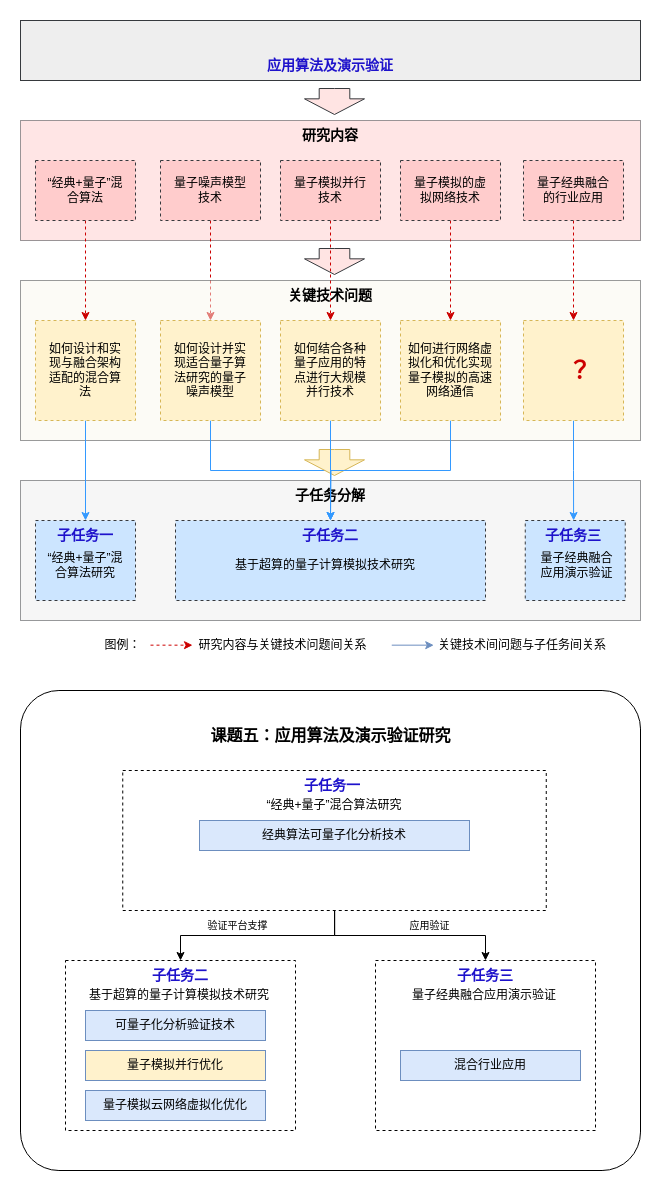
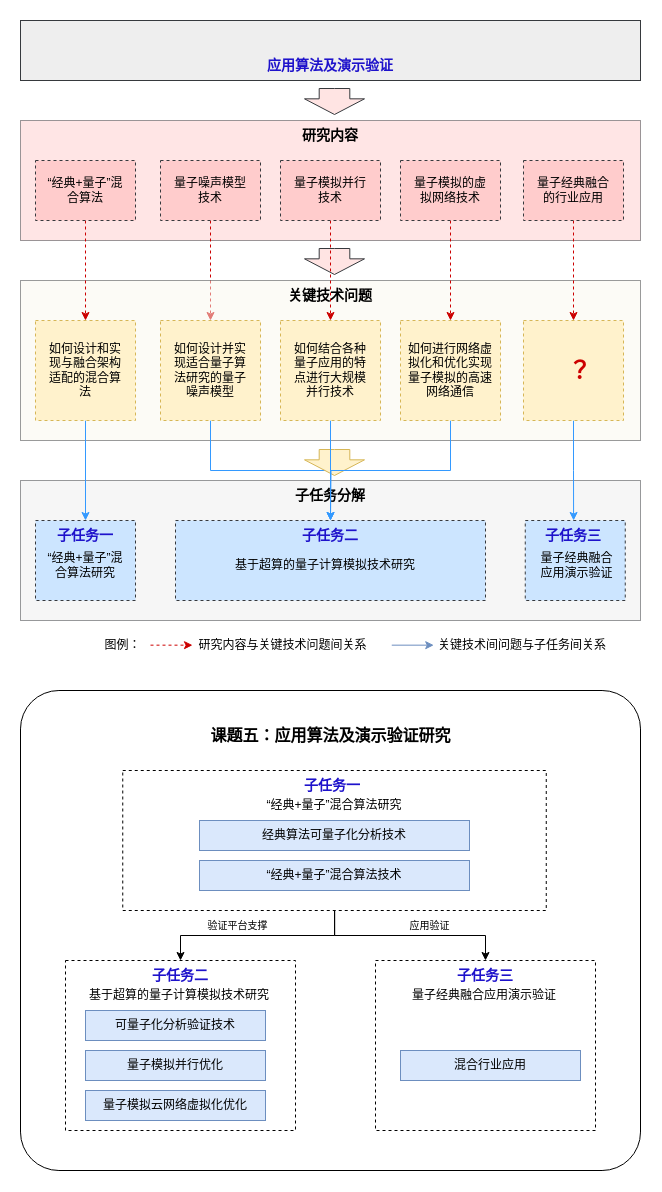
node "“经典+量子”混合算法技术": added
node "量子模拟并行优化": fillcolor #fff2cc -> #dae8fc
